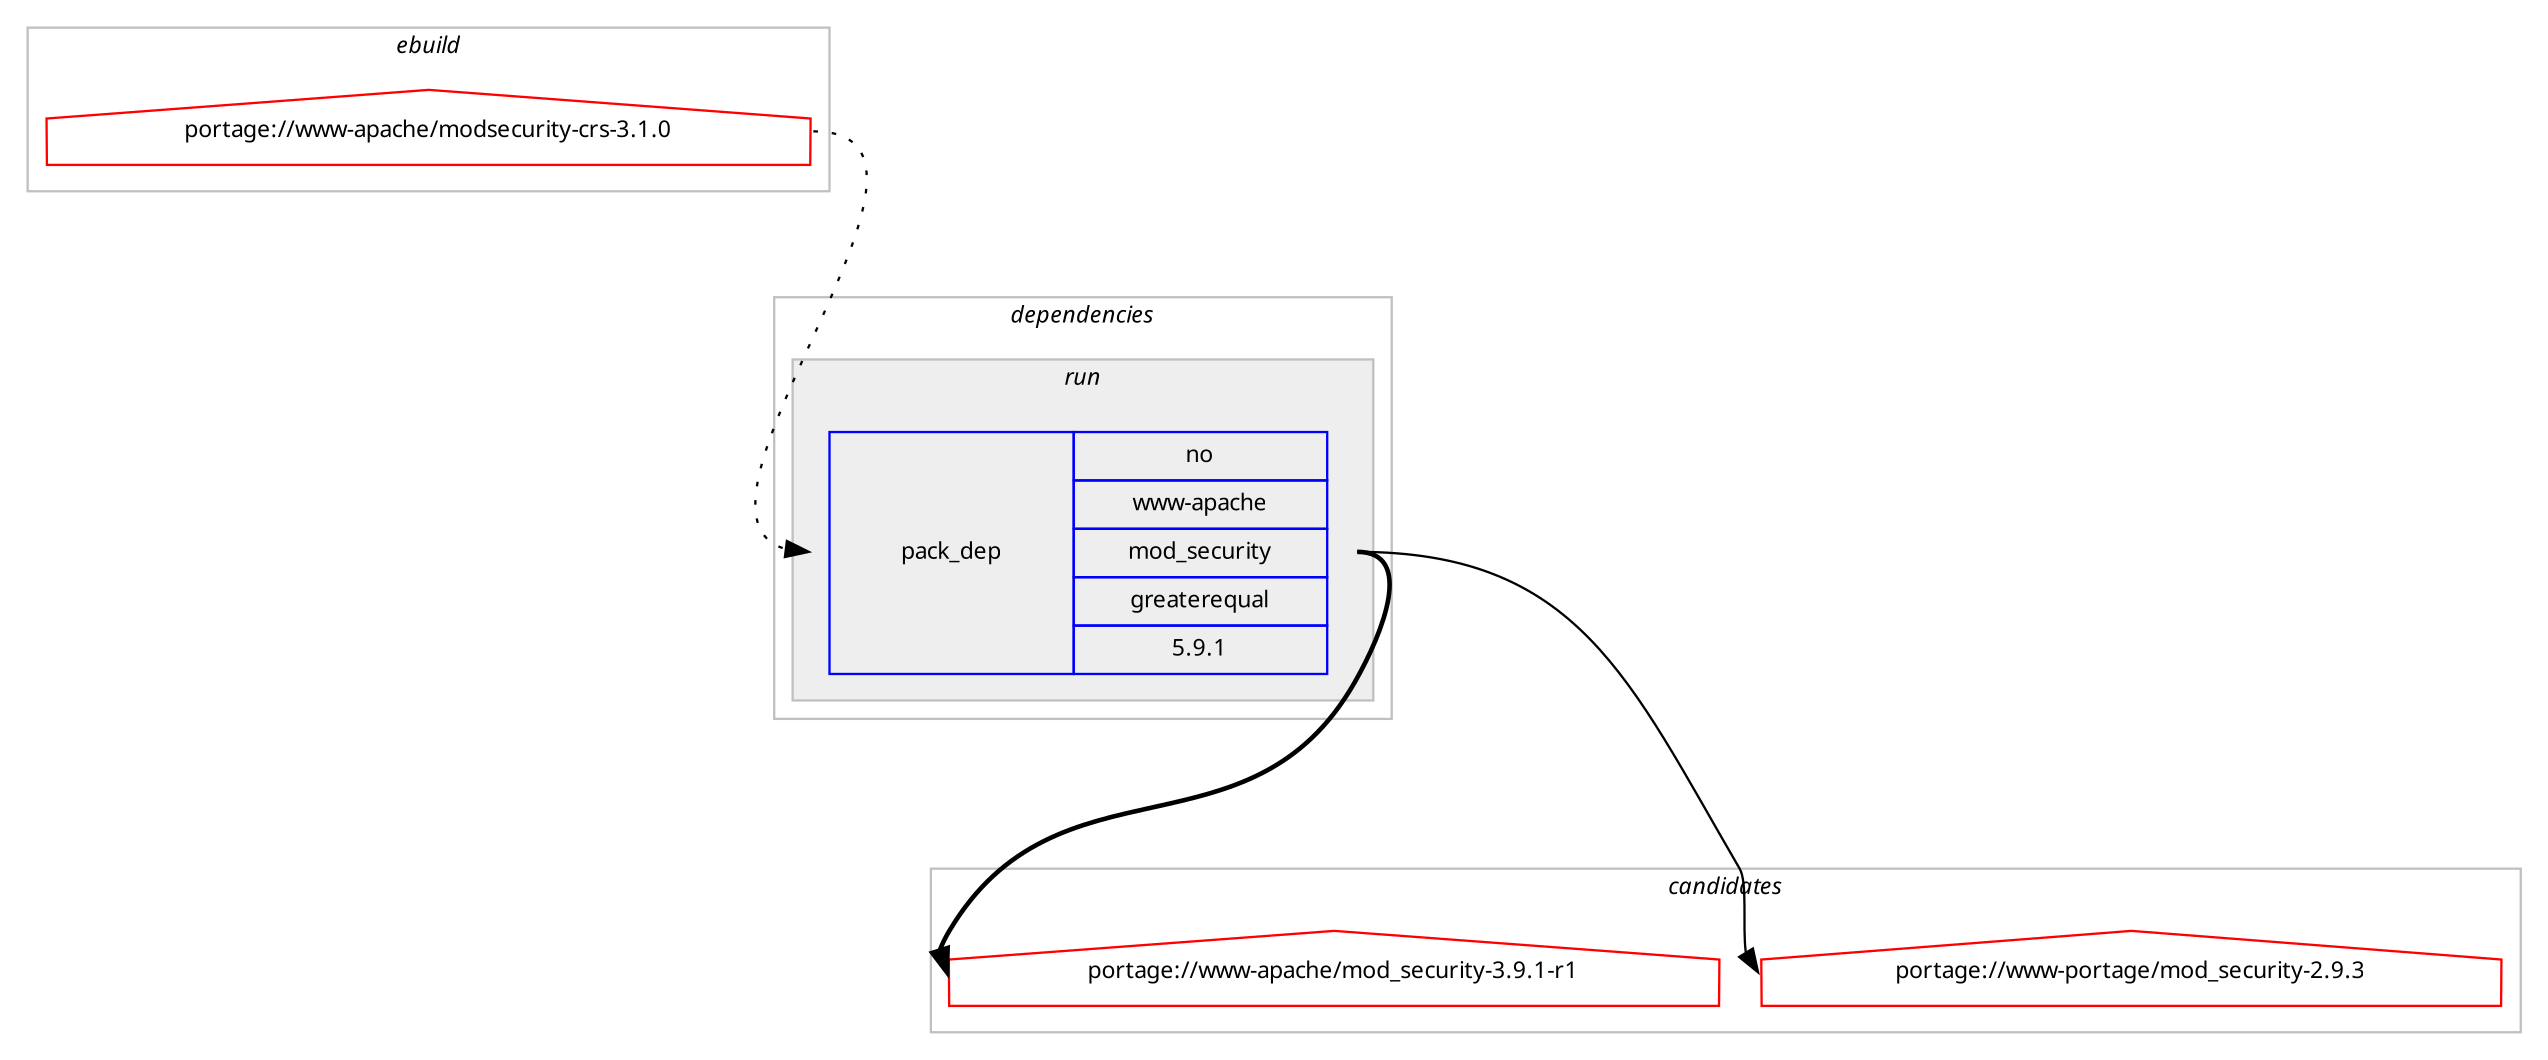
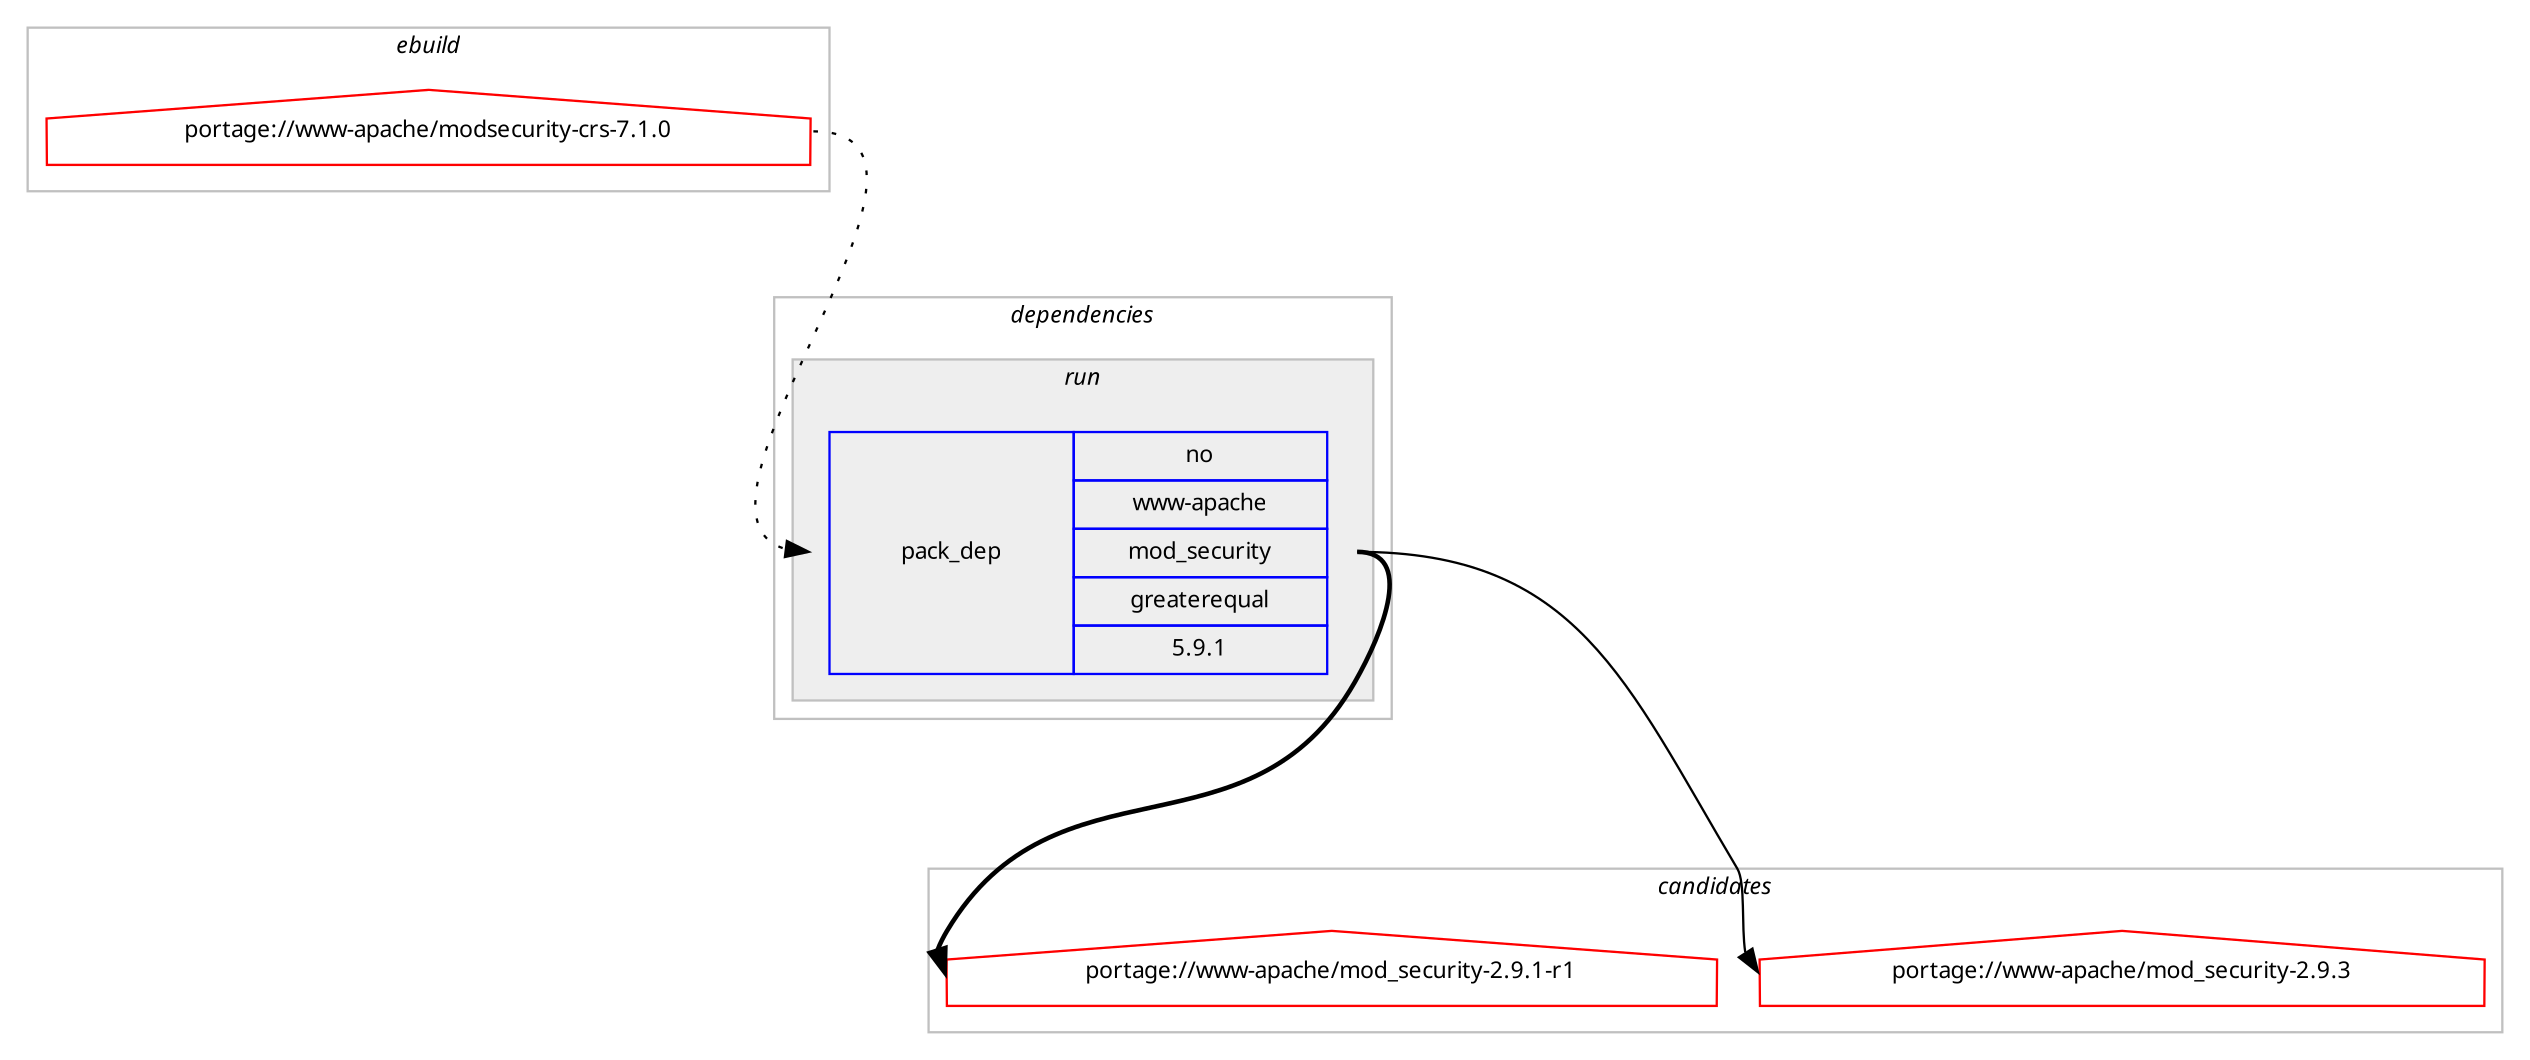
node "portage://www-apache/modsecurity-crs-3.1.0": label "portage://www-apache/modsecurity-crs-3.1.0" -> "portage://www-apache/modsecurity-crs-7.1.0"
node "portage://www-apache/mod_security-3.9.1-r1": label "portage://www-apache/mod_security-3.9.1-r1" -> "portage://www-apache/mod_security-2.9.1-r1"
node "portage://www-portage/mod_security-2.9.3": label "portage://www-portage/mod_security-2.9.3" -> "portage://www-apache/mod_security-2.9.3"
